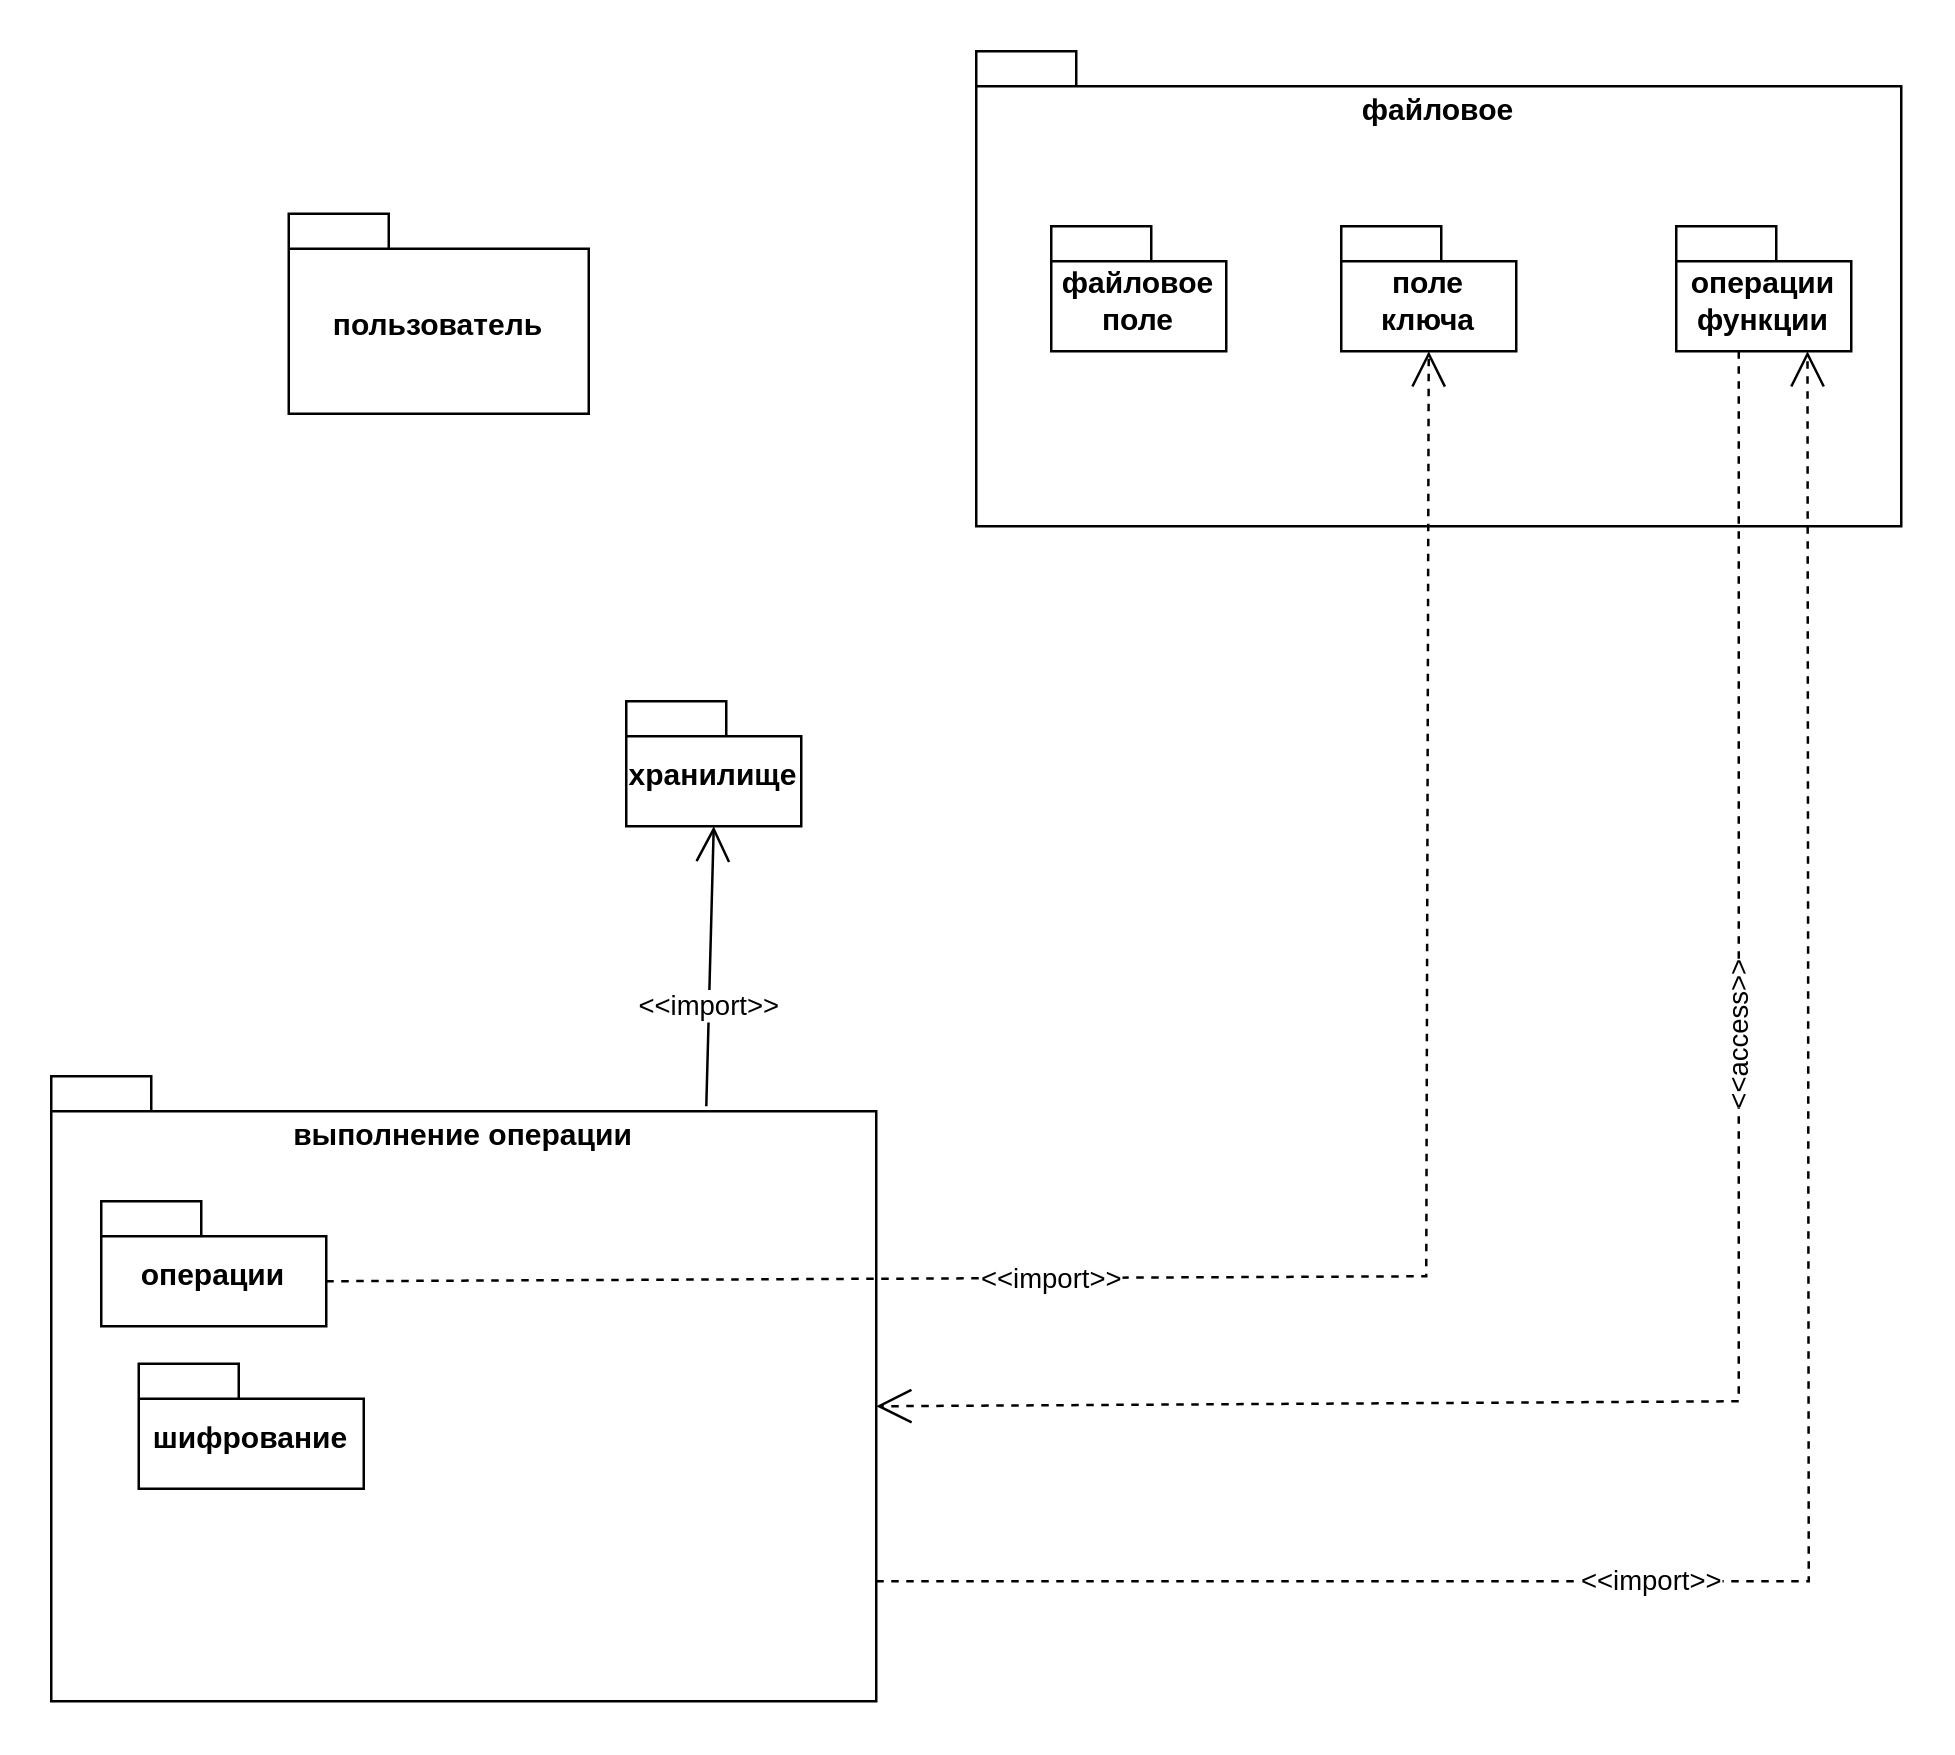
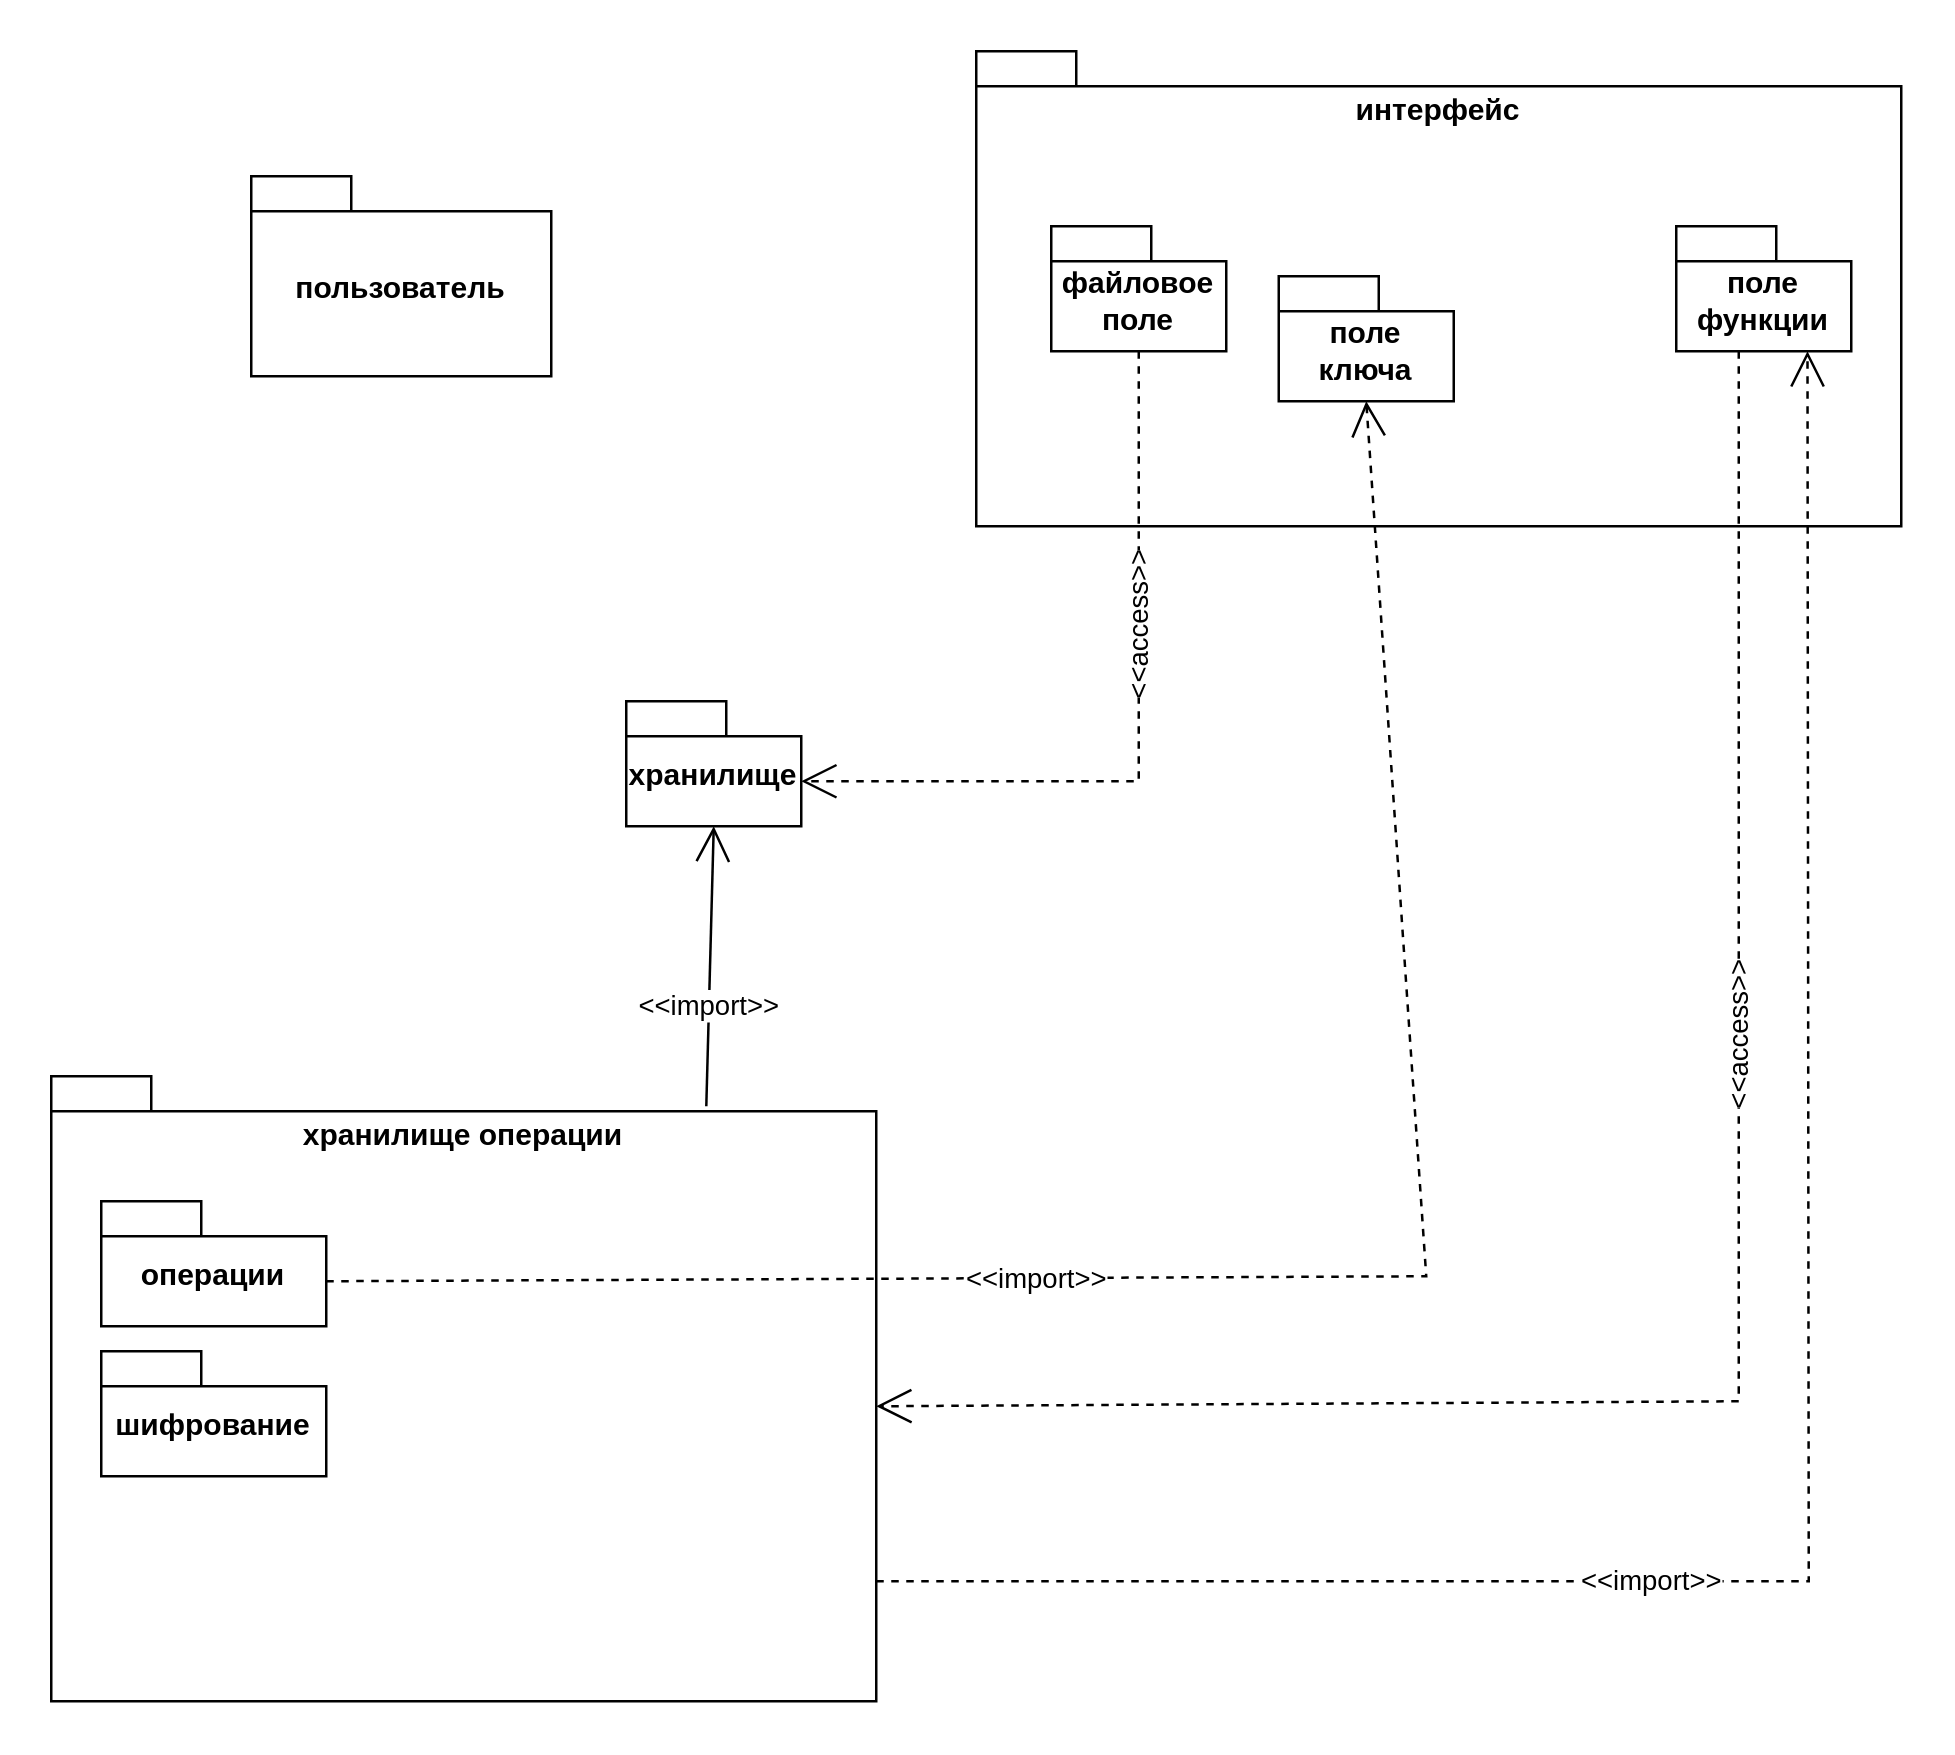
node "файловое": label "файловое" -> "интерфейс"
node "поле ключа": moved (1429, 289) -> (1366, 339)
node "операции функции": label "операции функции" -> "поле функции"
node "пользователь": moved (439, 314) -> (401, 276)
edge "файловое поле" -> "хранилище": added, label "<<access>>"
node "выполнение операции": label "выполнение операции" -> "хранилище операции"
node "шифрование": moved (251, 1426) -> (214, 1414)
